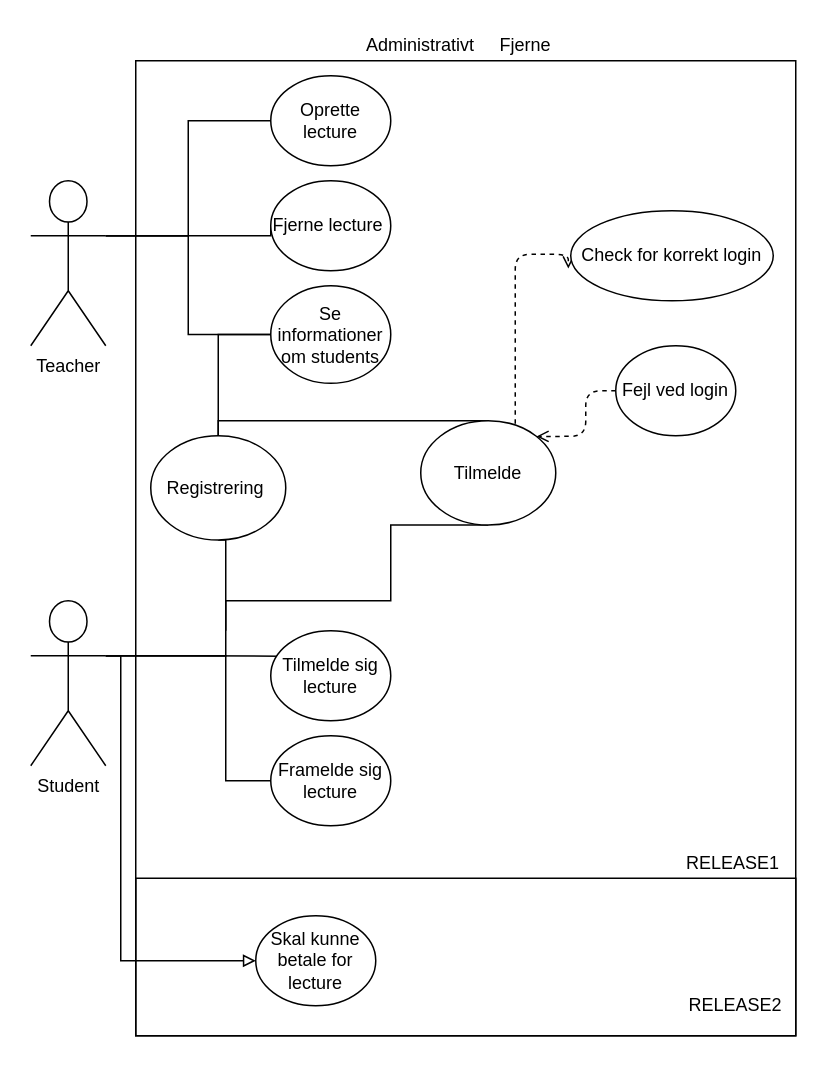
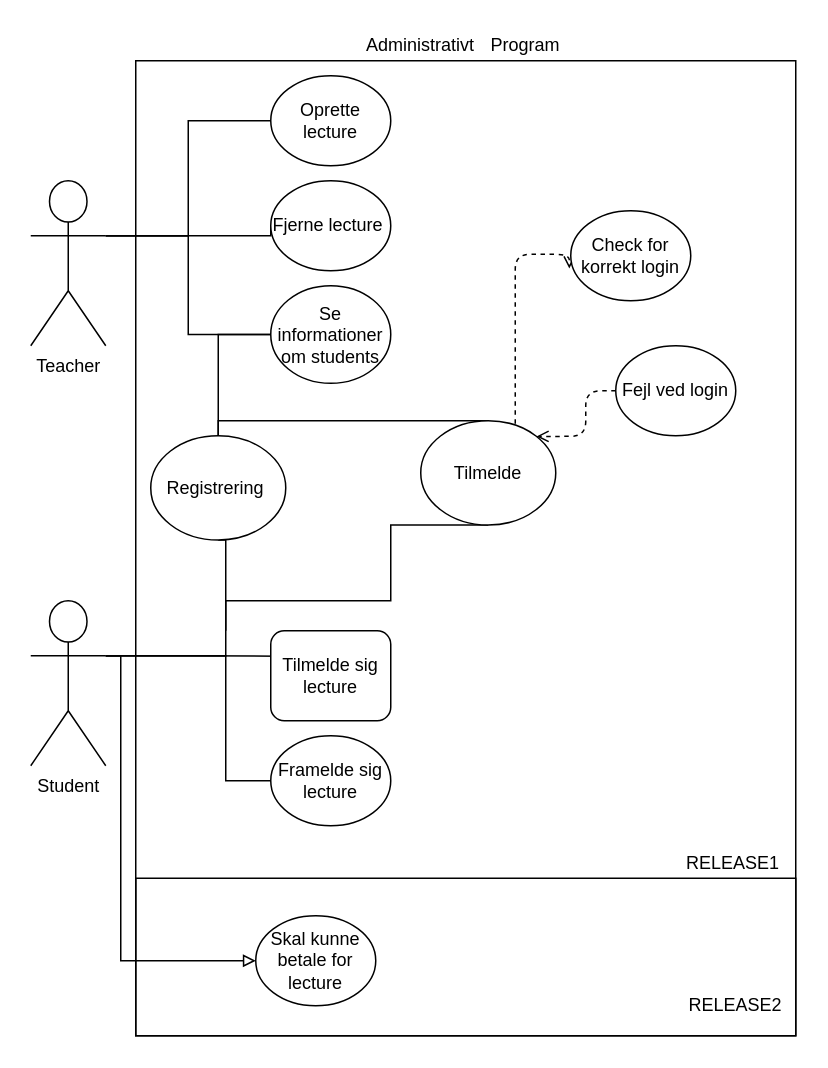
node "Fjerne": label "Fjerne" -> "Program"
node "Check for korrekt login": size 203x90 -> 120x90
node "Tilmelde sig lecture": shape ellipse -> rounded rectangle
